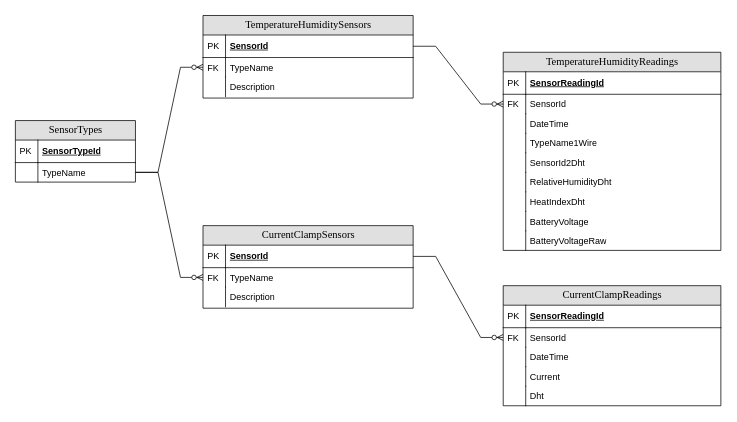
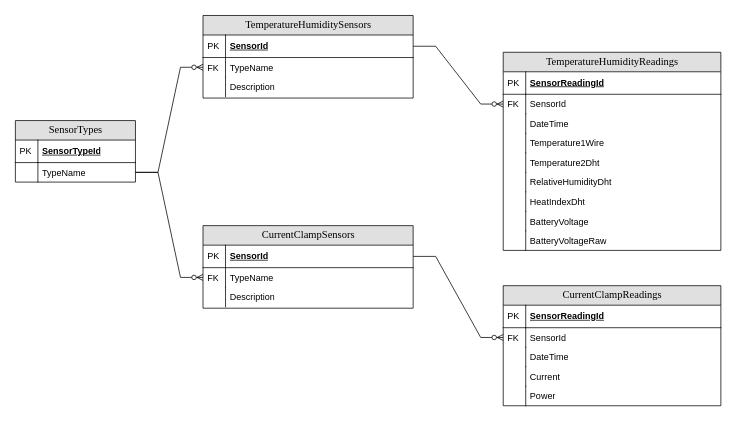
node "TypeName1Wire": label "TypeName1Wire" -> "Temperature1Wire"
node "SensorId2Dht": label "SensorId2Dht" -> "Temperature2Dht"
node "Dht": label "Dht" -> "Power"
